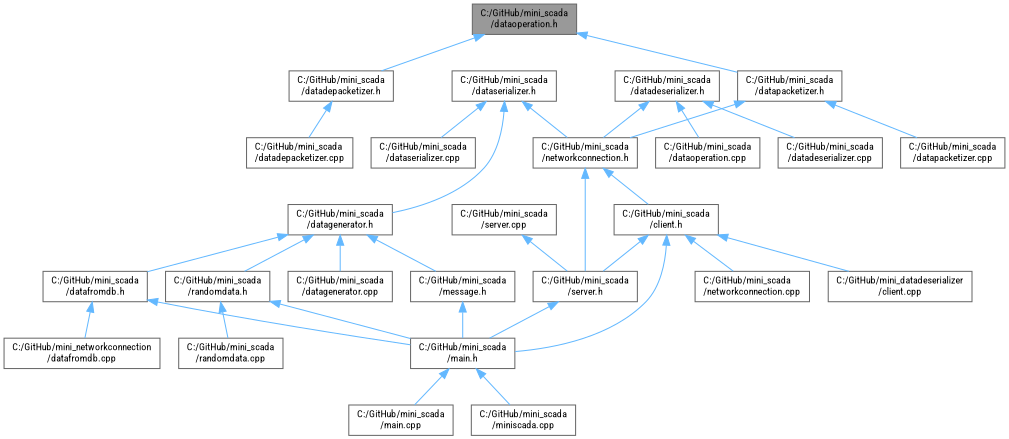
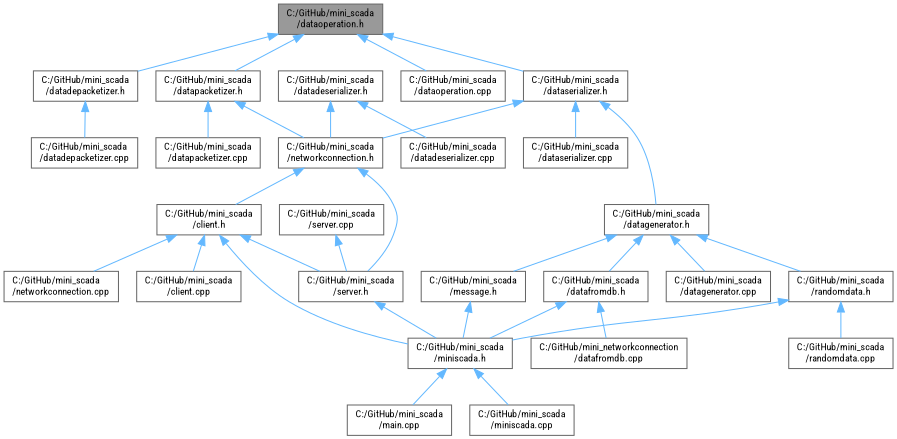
edge "C:/GitHub/mini_scada /dataserializer.h" -> "C:/GitHub/mini_scada /dataoperation.h": added
edge "C:/GitHub/mini_scada /dataoperation.cpp" -> "C:/GitHub/mini_scada /datadeserializer.h": now "C:/GitHub/mini_scada /dataoperation.cpp" -> "C:/GitHub/mini_scada /dataoperation.h"
node "C:/GitHub/mini_datadeserializer /client.cpp": label "C:/GitHub/mini_datadeserializer /client.cpp" -> "C:/GitHub/mini_scada /client.cpp"
node "C:/GitHub/mini_scada /main.h": label "C:/GitHub/mini_scada /main.h" -> "C:/GitHub/mini_scada /miniscada.h"
